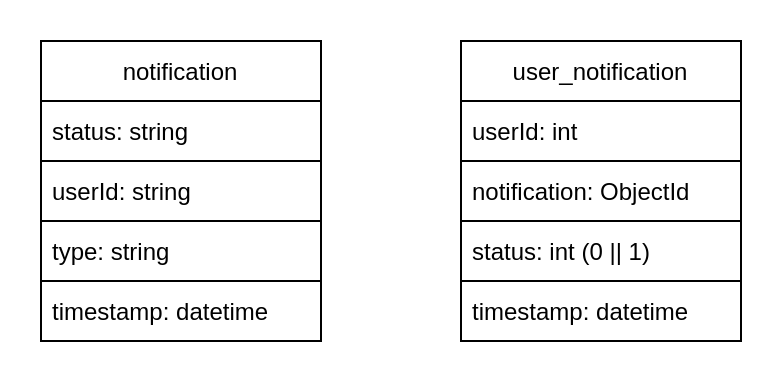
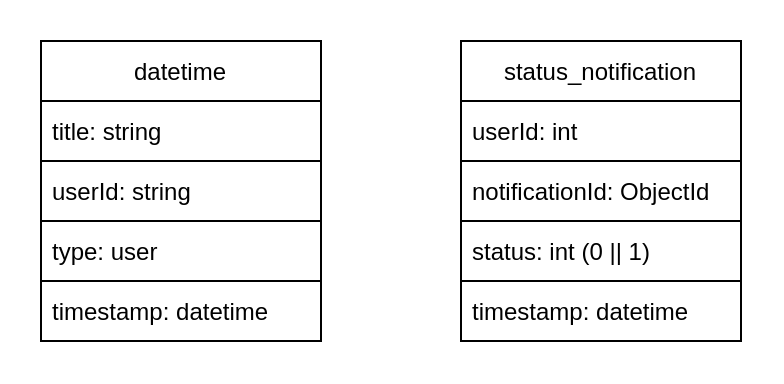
node "notification": label "notification" -> "datetime"
node "user_notification": label "user_notification" -> "status_notification"
node "status: string": label "status: string" -> "title: string"
node "notification: ObjectId": label "notification: ObjectId" -> "notificationId: ObjectId"
node "type: string": label "type: string" -> "type: user"
